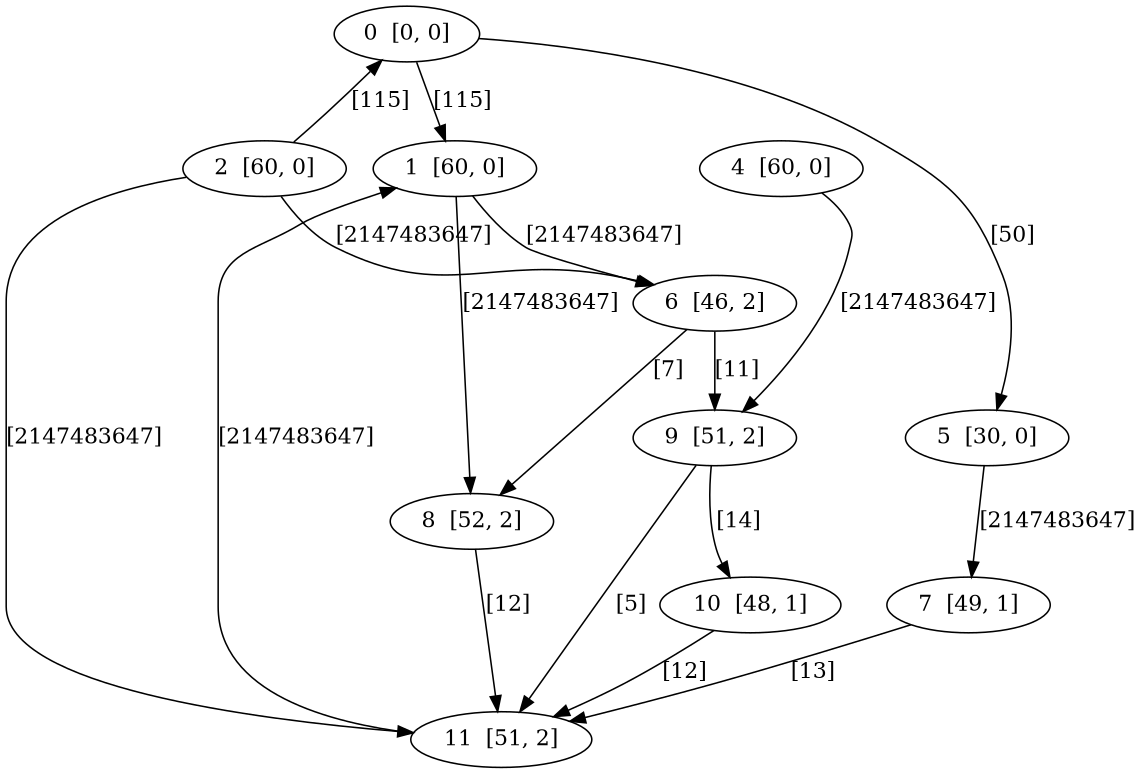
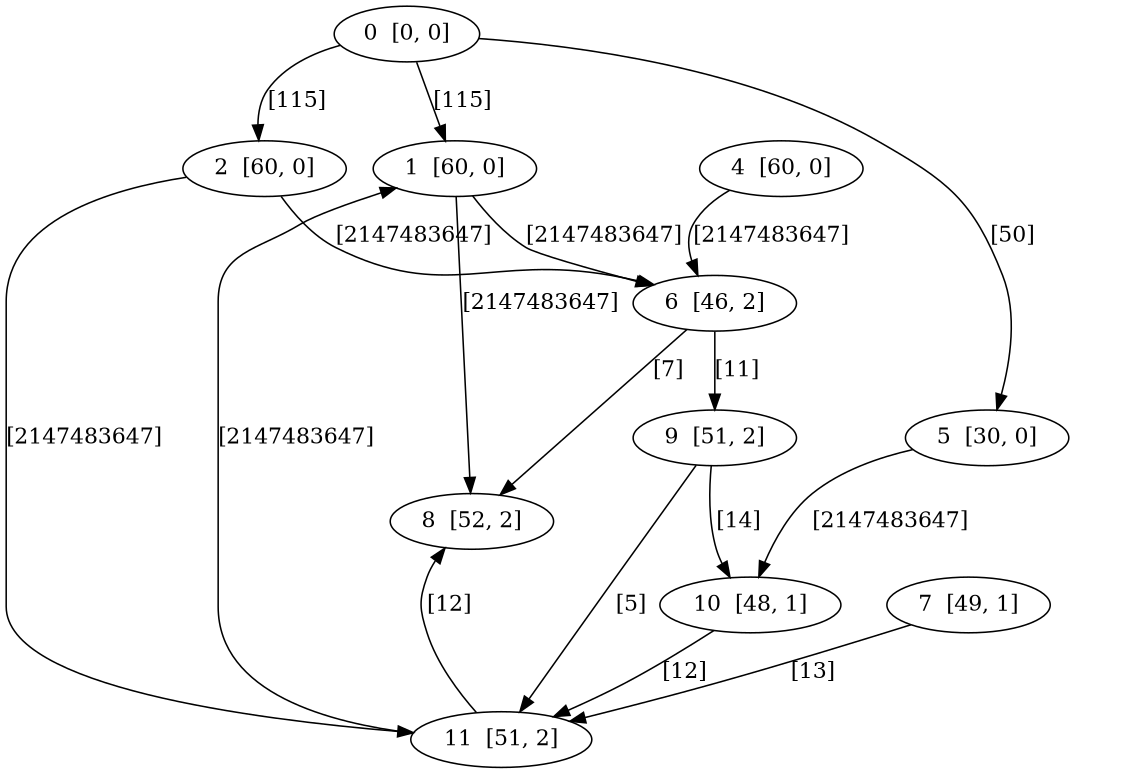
edge "2  [60, 0]" -> "0  [0, 0]": reversed
edge "4  [60, 0]" -> "9  [51, 2]": now "4  [60, 0]" -> "6  [46, 2]"
edge "5  [30, 0]" -> "7  [49, 1]": now "5  [30, 0]" -> "10  [48, 1]"
edge "8  [52, 2]" -> "11  [51, 2]": reversed
